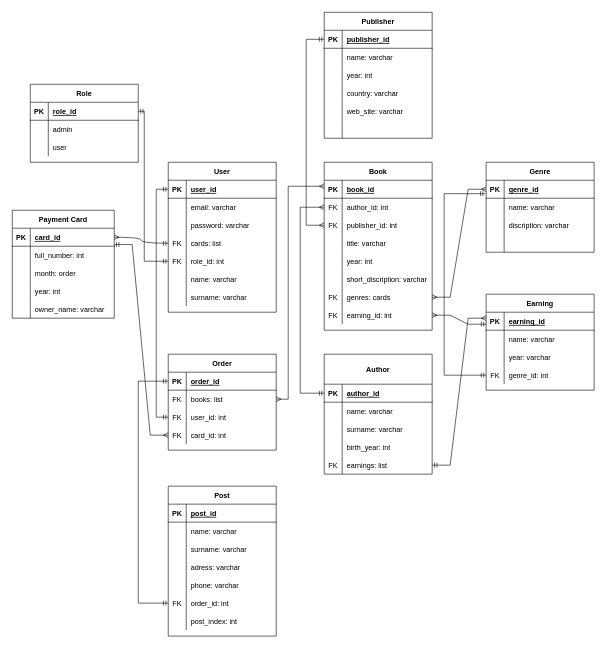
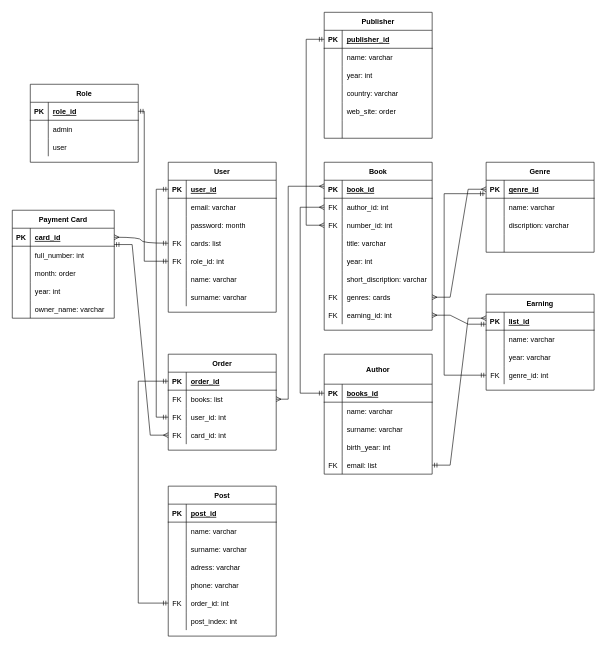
node "web_site: varchar": label "web_site: varchar" -> "web_site: order"
node "password: varchar": label "password: varchar" -> "password: month"
node "publisher_id: int": label "publisher_id: int" -> "number_id: int"
node "earning_id": label "earning_id" -> "list_id"
node "author_id": label "author_id" -> "books_id"
node "earnings: list": label "earnings: list" -> "email: list"
